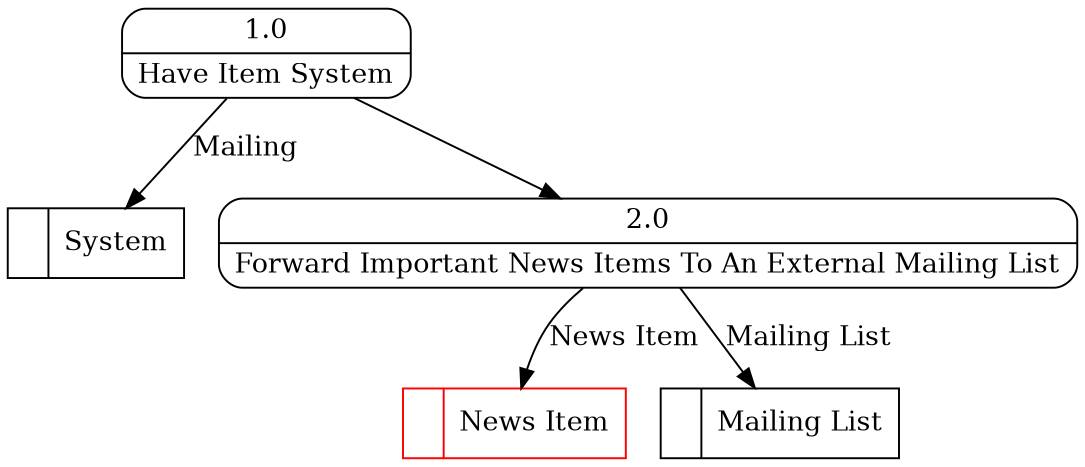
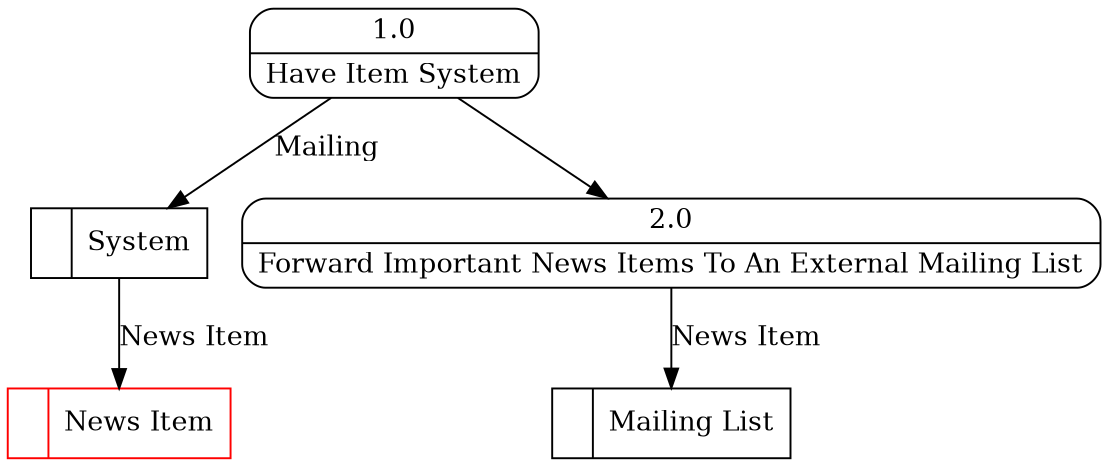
edge "2.0" -> "News Item": now "System" -> "News Item"
edge "2.0" -> "Mailing List": label "Mailing List" -> "News Item"
